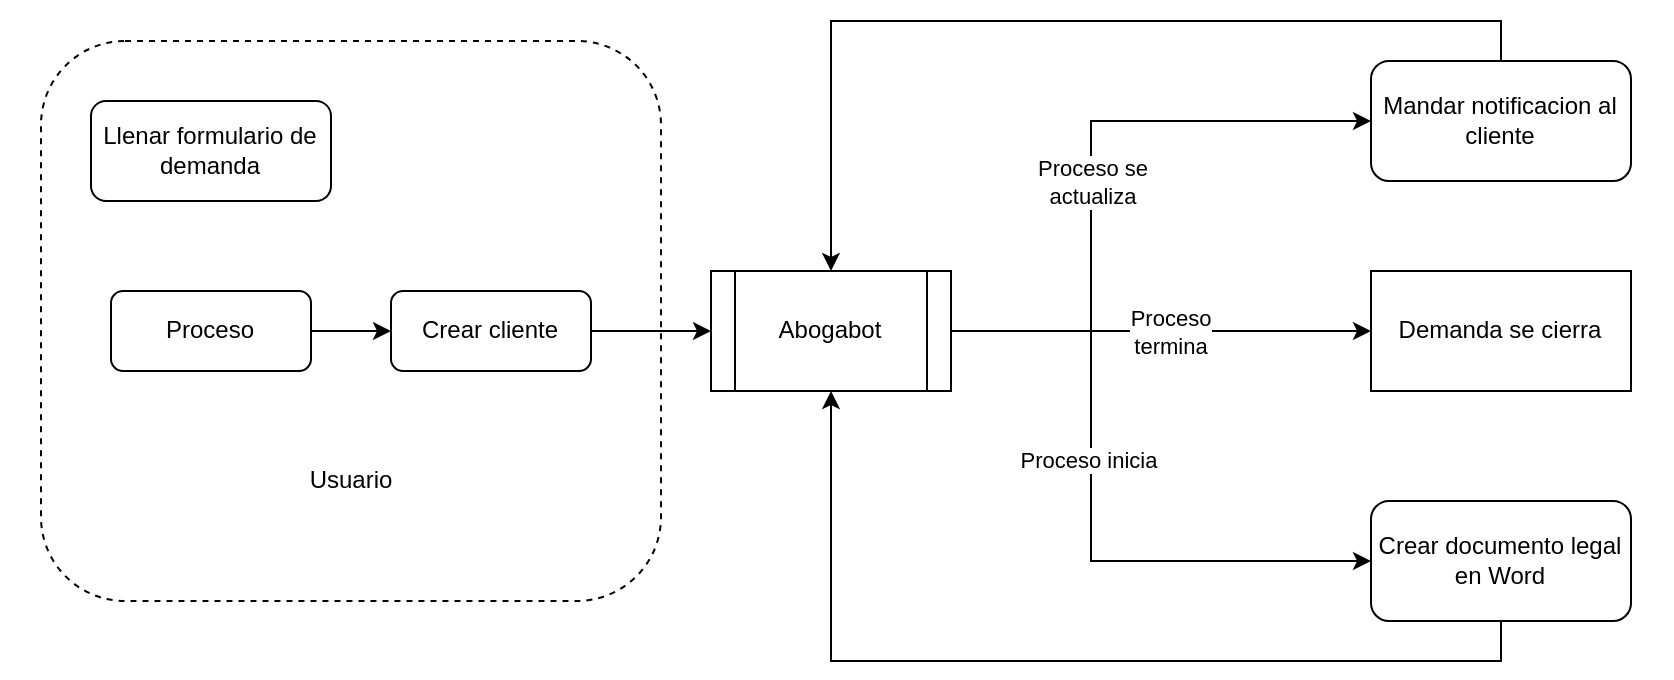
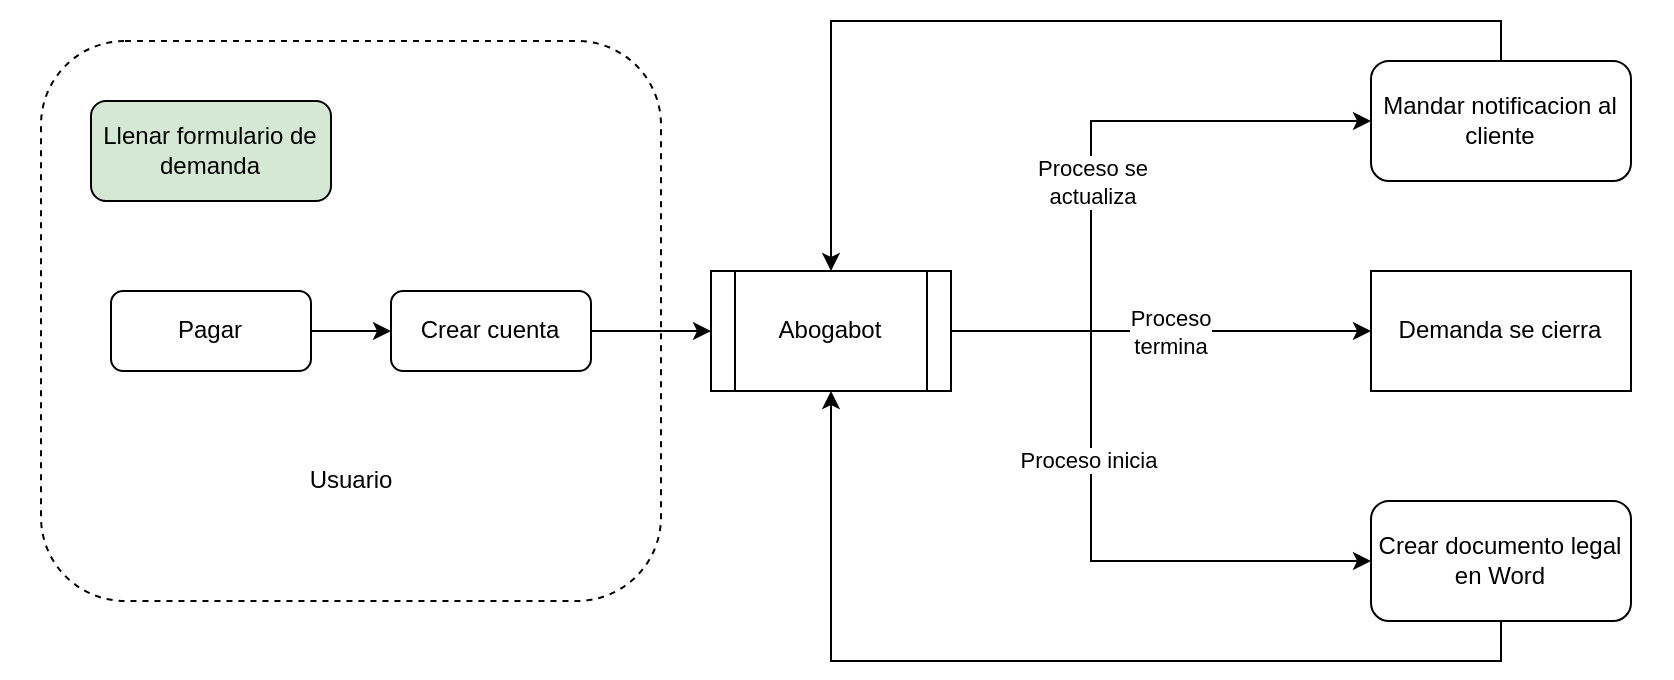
node "Llenar formulario de demanda": fillcolor #ffffff -> #d5e8d4
node "Proceso": label "Proceso" -> "Pagar"
node "Crear cliente": label "Crear cliente" -> "Crear cuenta"
